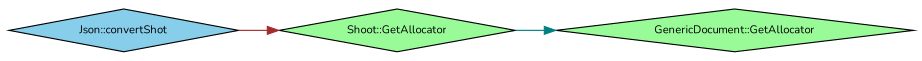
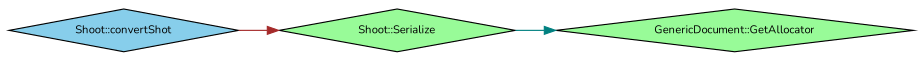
node "Json::convertShot": label "Json::convertShot" -> "Shoot::convertShot"
node "Shoot::GetAllocator": label "Shoot::GetAllocator" -> "Shoot::Serialize"
